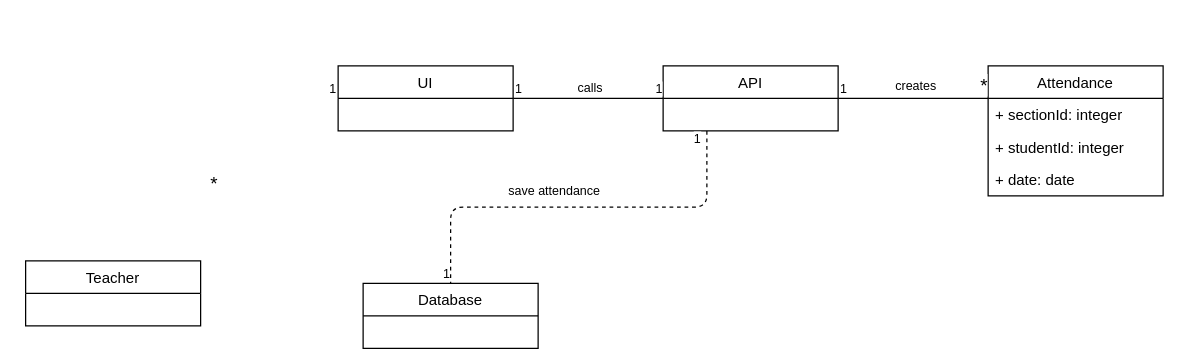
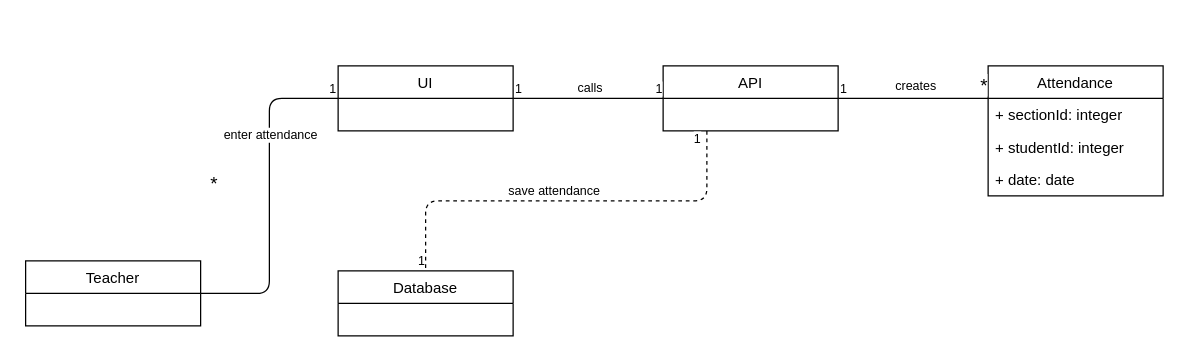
edge "UI" -- "Teacher": added, label "enter attendance"
node "Database": moved (451, 316) -> (426, 303)
